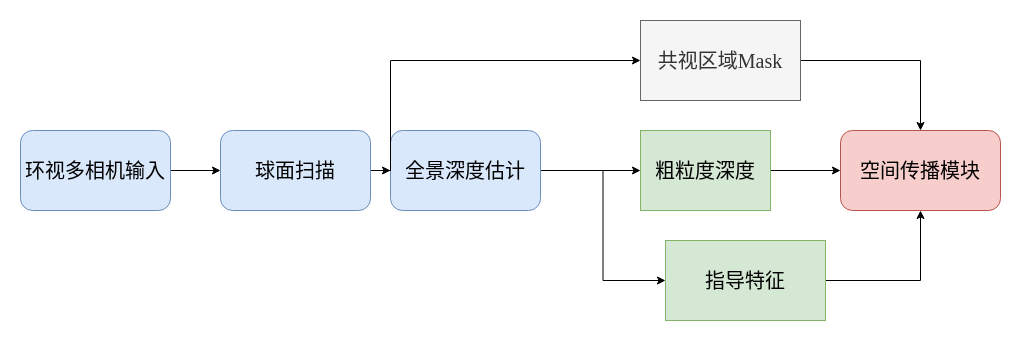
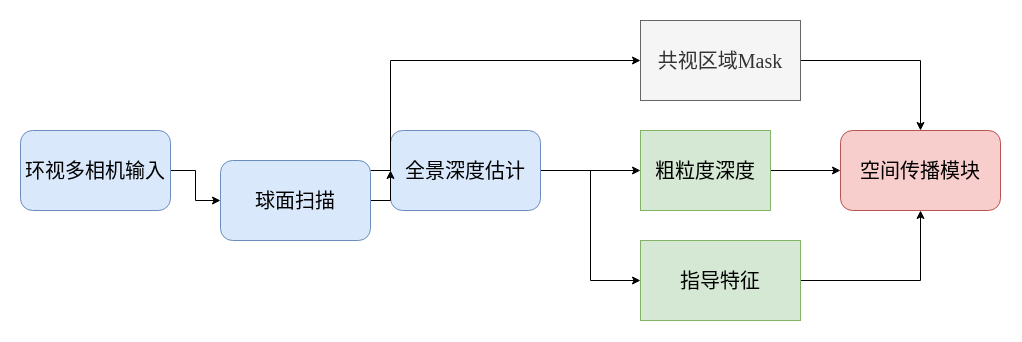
node "球面扫描": moved (296, 171) -> (296, 201)
node "指导特征": moved (746, 281) -> (721, 281)
